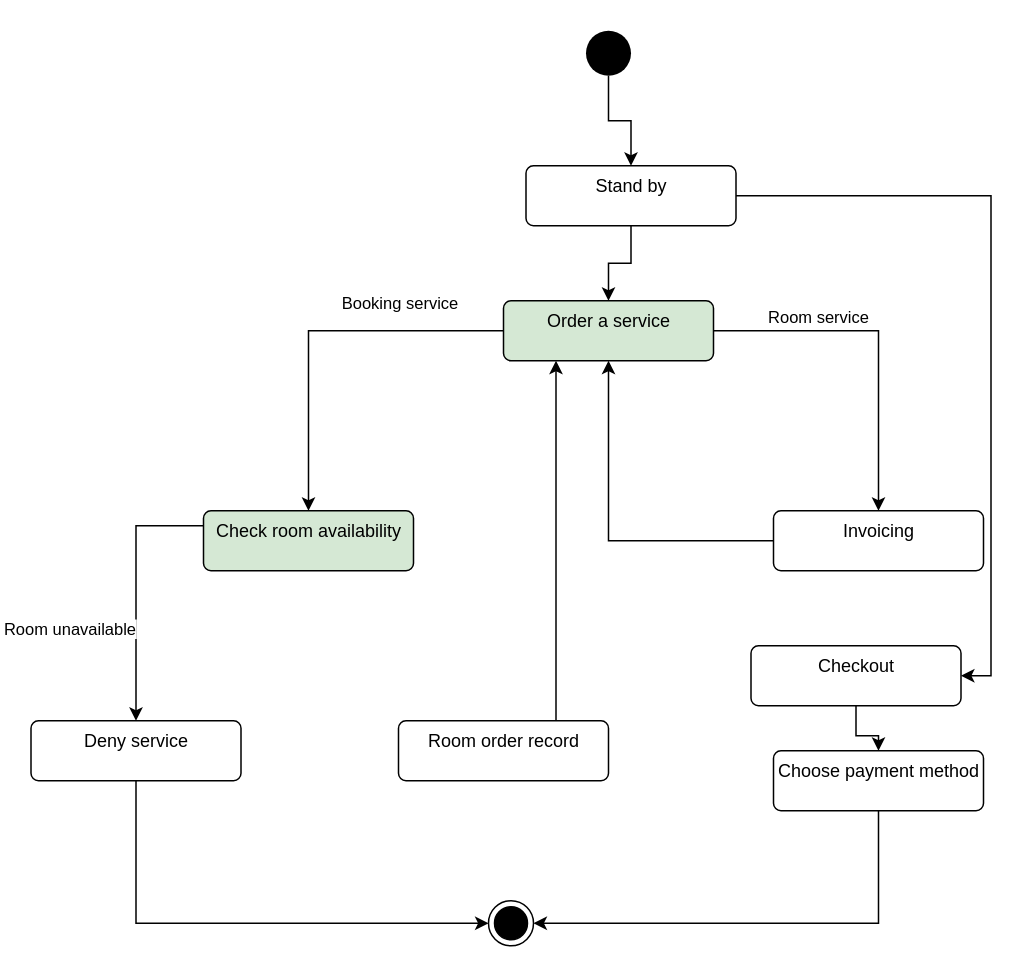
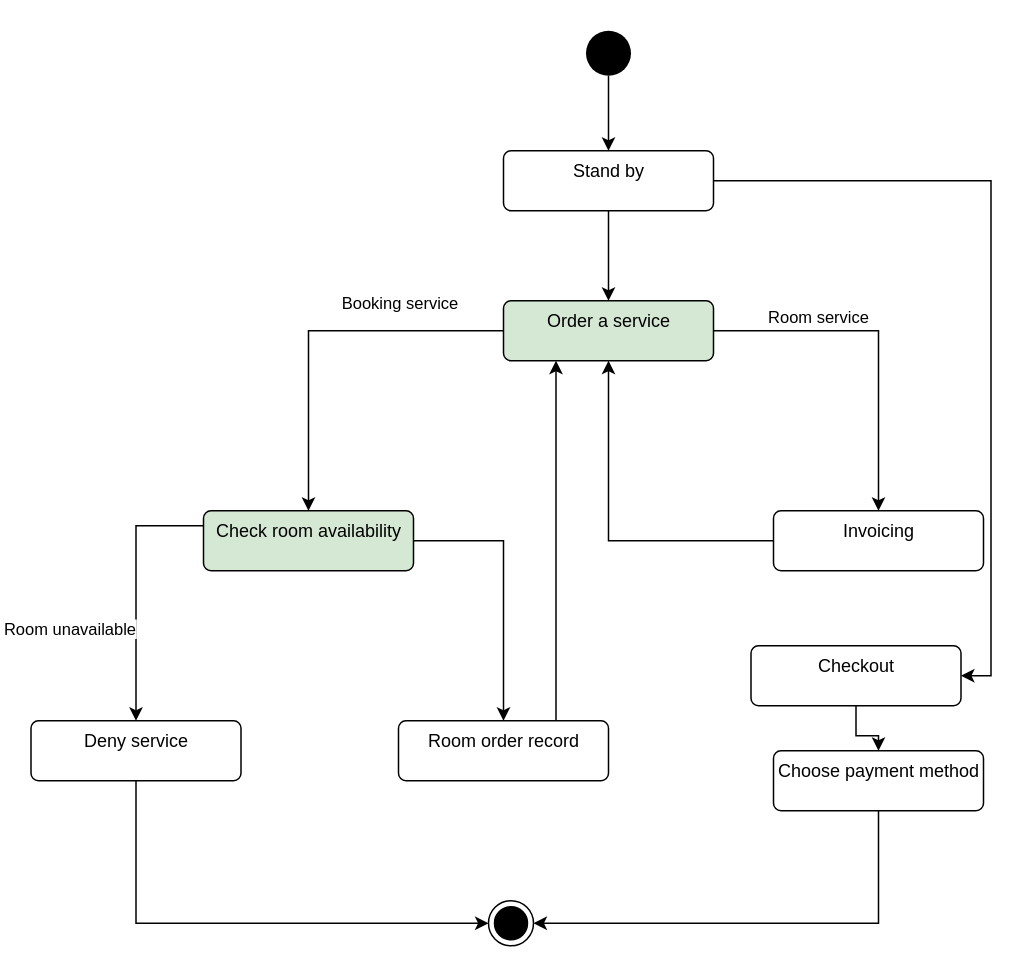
node "Stand by": moved (631, 196) -> (608, 181)
edge "Check room availability" -> "Room order record": added
